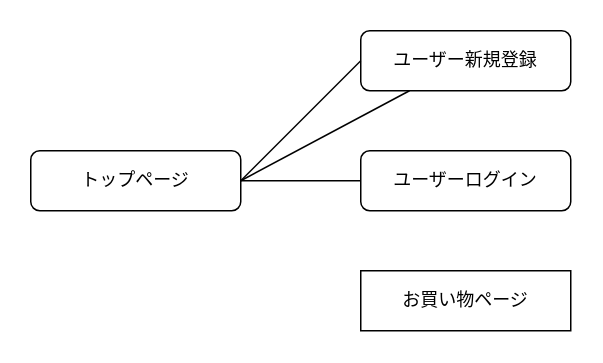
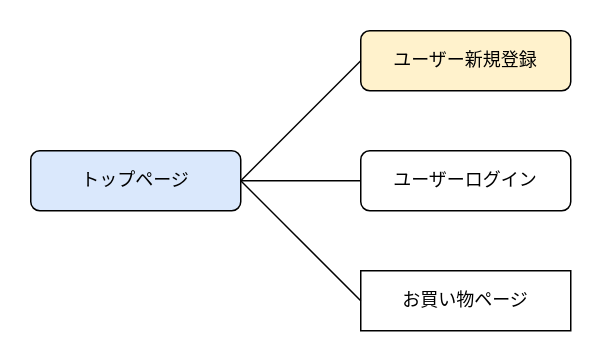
node "ユーザー新規登録": fillcolor #ffffff -> #fff2cc
edge "ユーザー新規登録" -- "トップページ": now "お買い物ページ" -- "トップページ"
node "トップページ": fillcolor #ffffff -> #dae8fc
